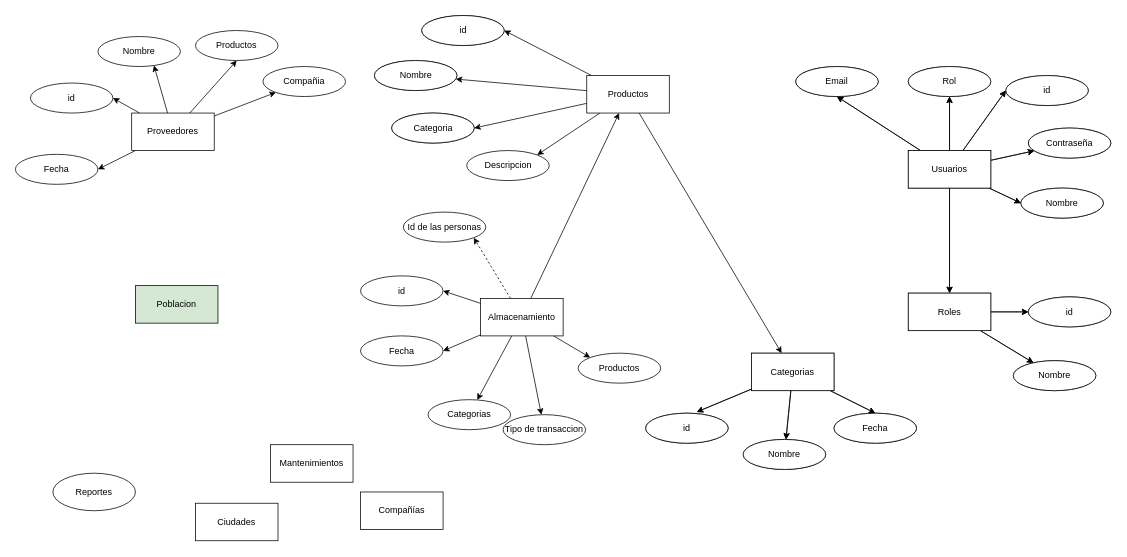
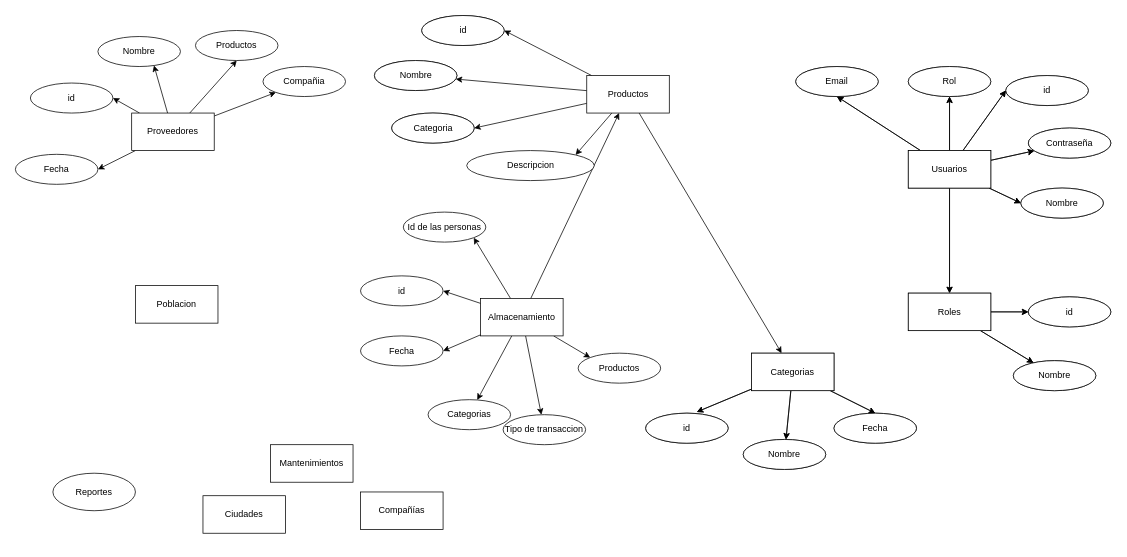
node "Descripcion": size 83x30 -> 128x30
edge "Almacenamiento" -> "Id de las personas": style dashed -> solid
node "Poblacion": fillcolor #d5e8d4 -> #ffffff
node "Ciudades": moved (237, 522) -> (244, 514)
